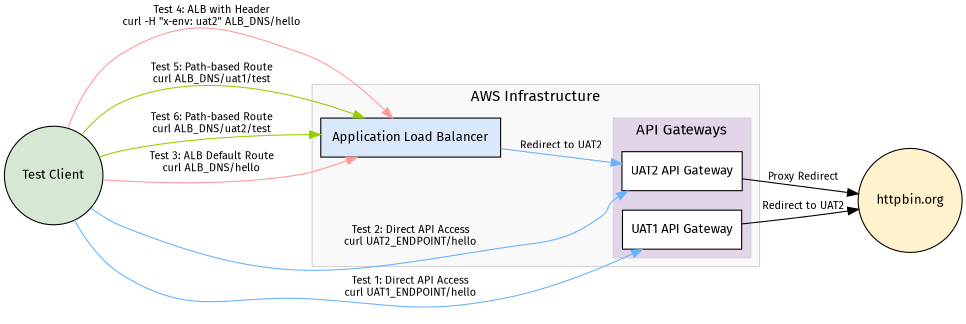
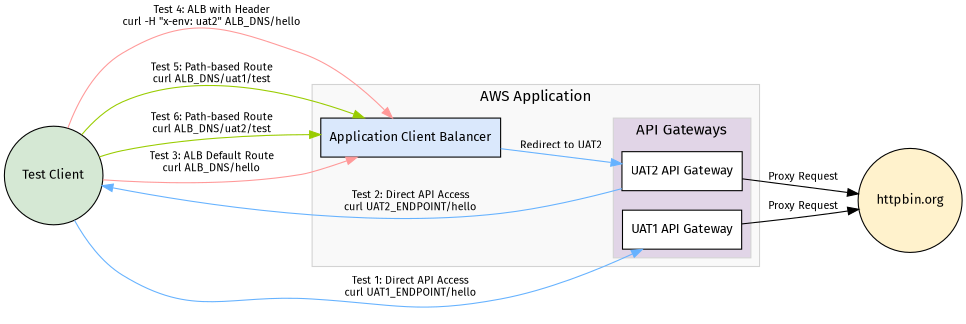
cluster "AWS Infrastructure": label "AWS Infrastructure" -> "AWS Application"
node "Application Load Balancer": label "Application Load Balancer" -> "Application Client Balancer"
edge "UAT2 API Gateway" -> "httpbin.org": label "Proxy Redirect" -> "Proxy Request"
edge "UAT1 API Gateway" -> "httpbin.org": label "Redirect to UAT2" -> "Proxy Request"
edge "Test Client" -> "UAT2 API Gateway": reversed
